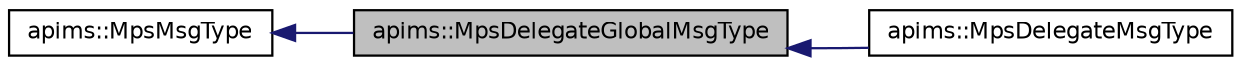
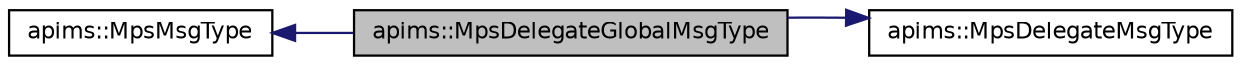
edge "apims::MpsDelegateMsgType" -> "apims::MpsDelegateGlobalMsgType": reversed
